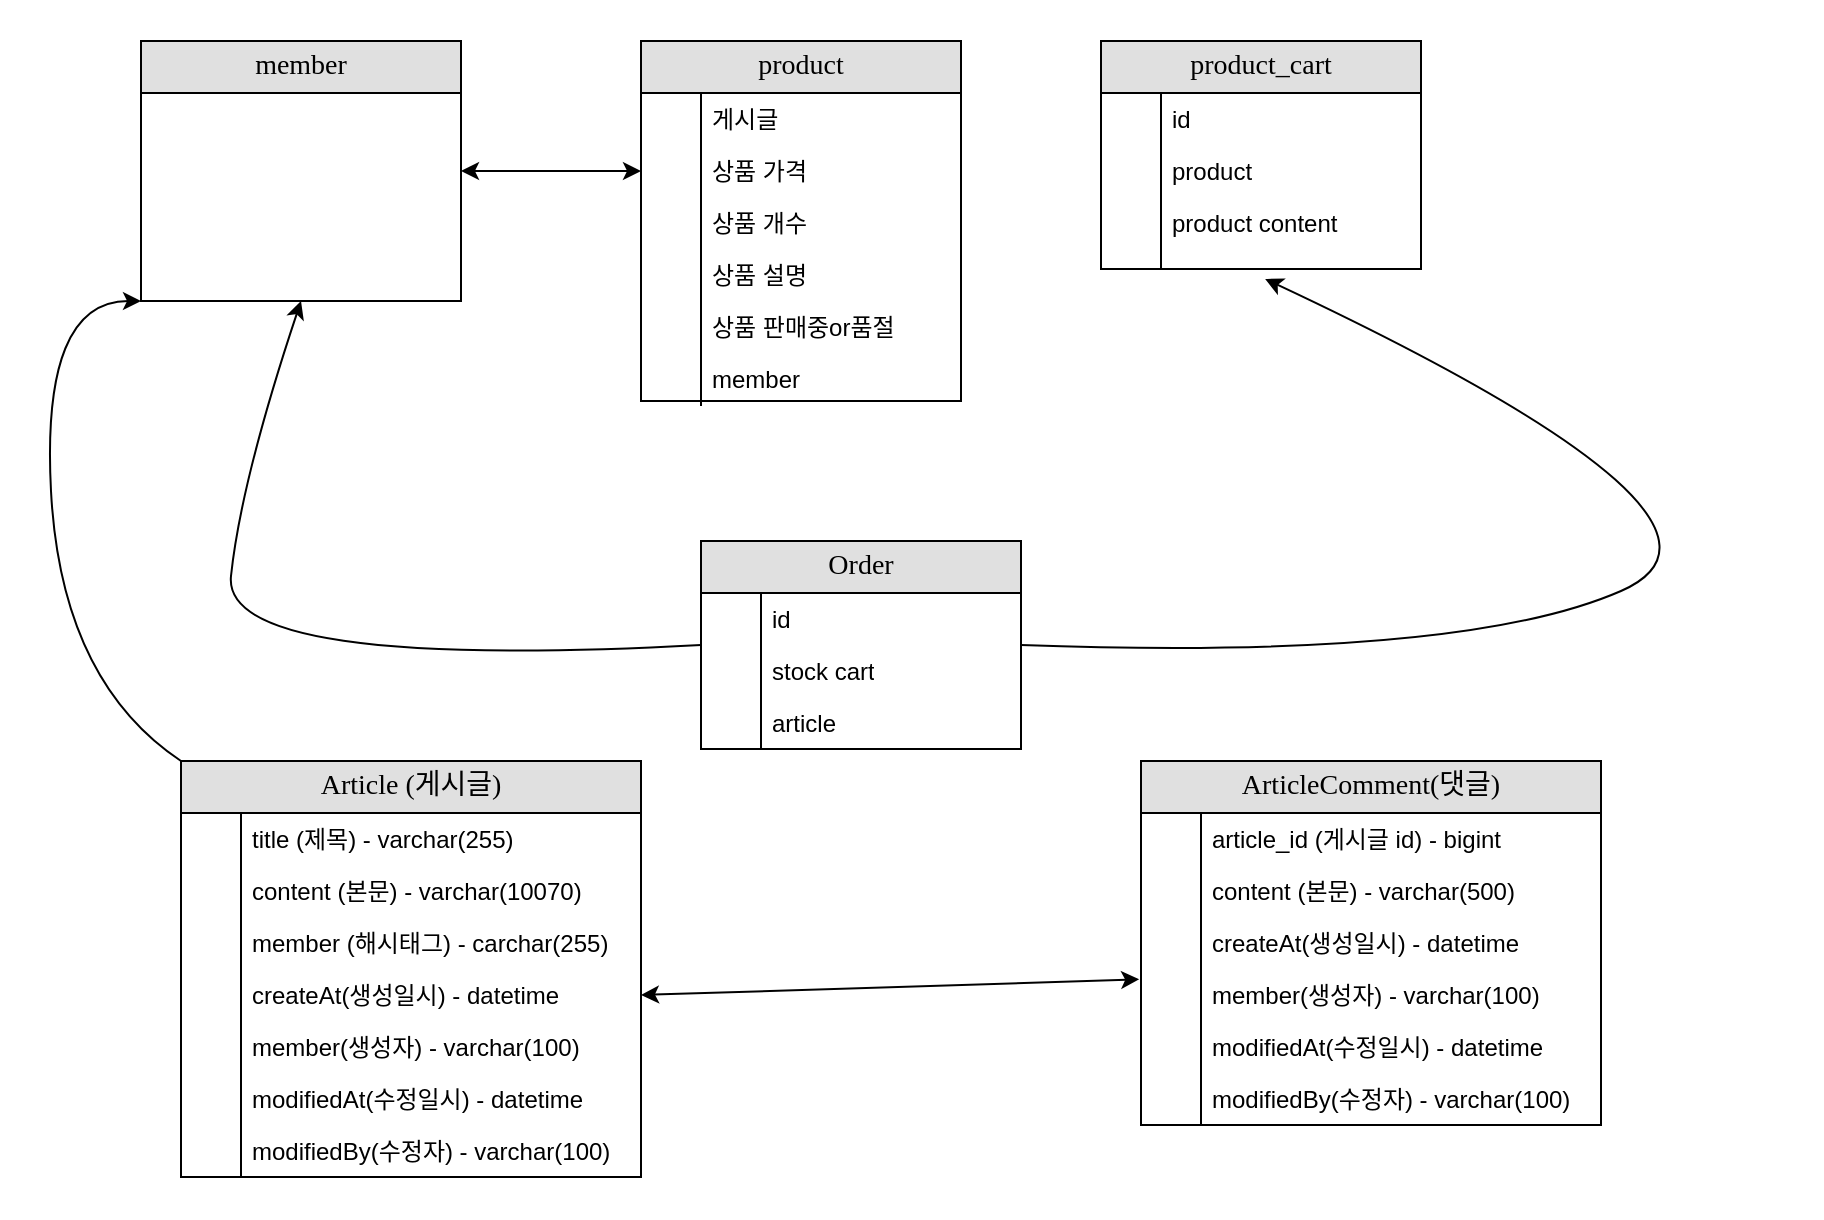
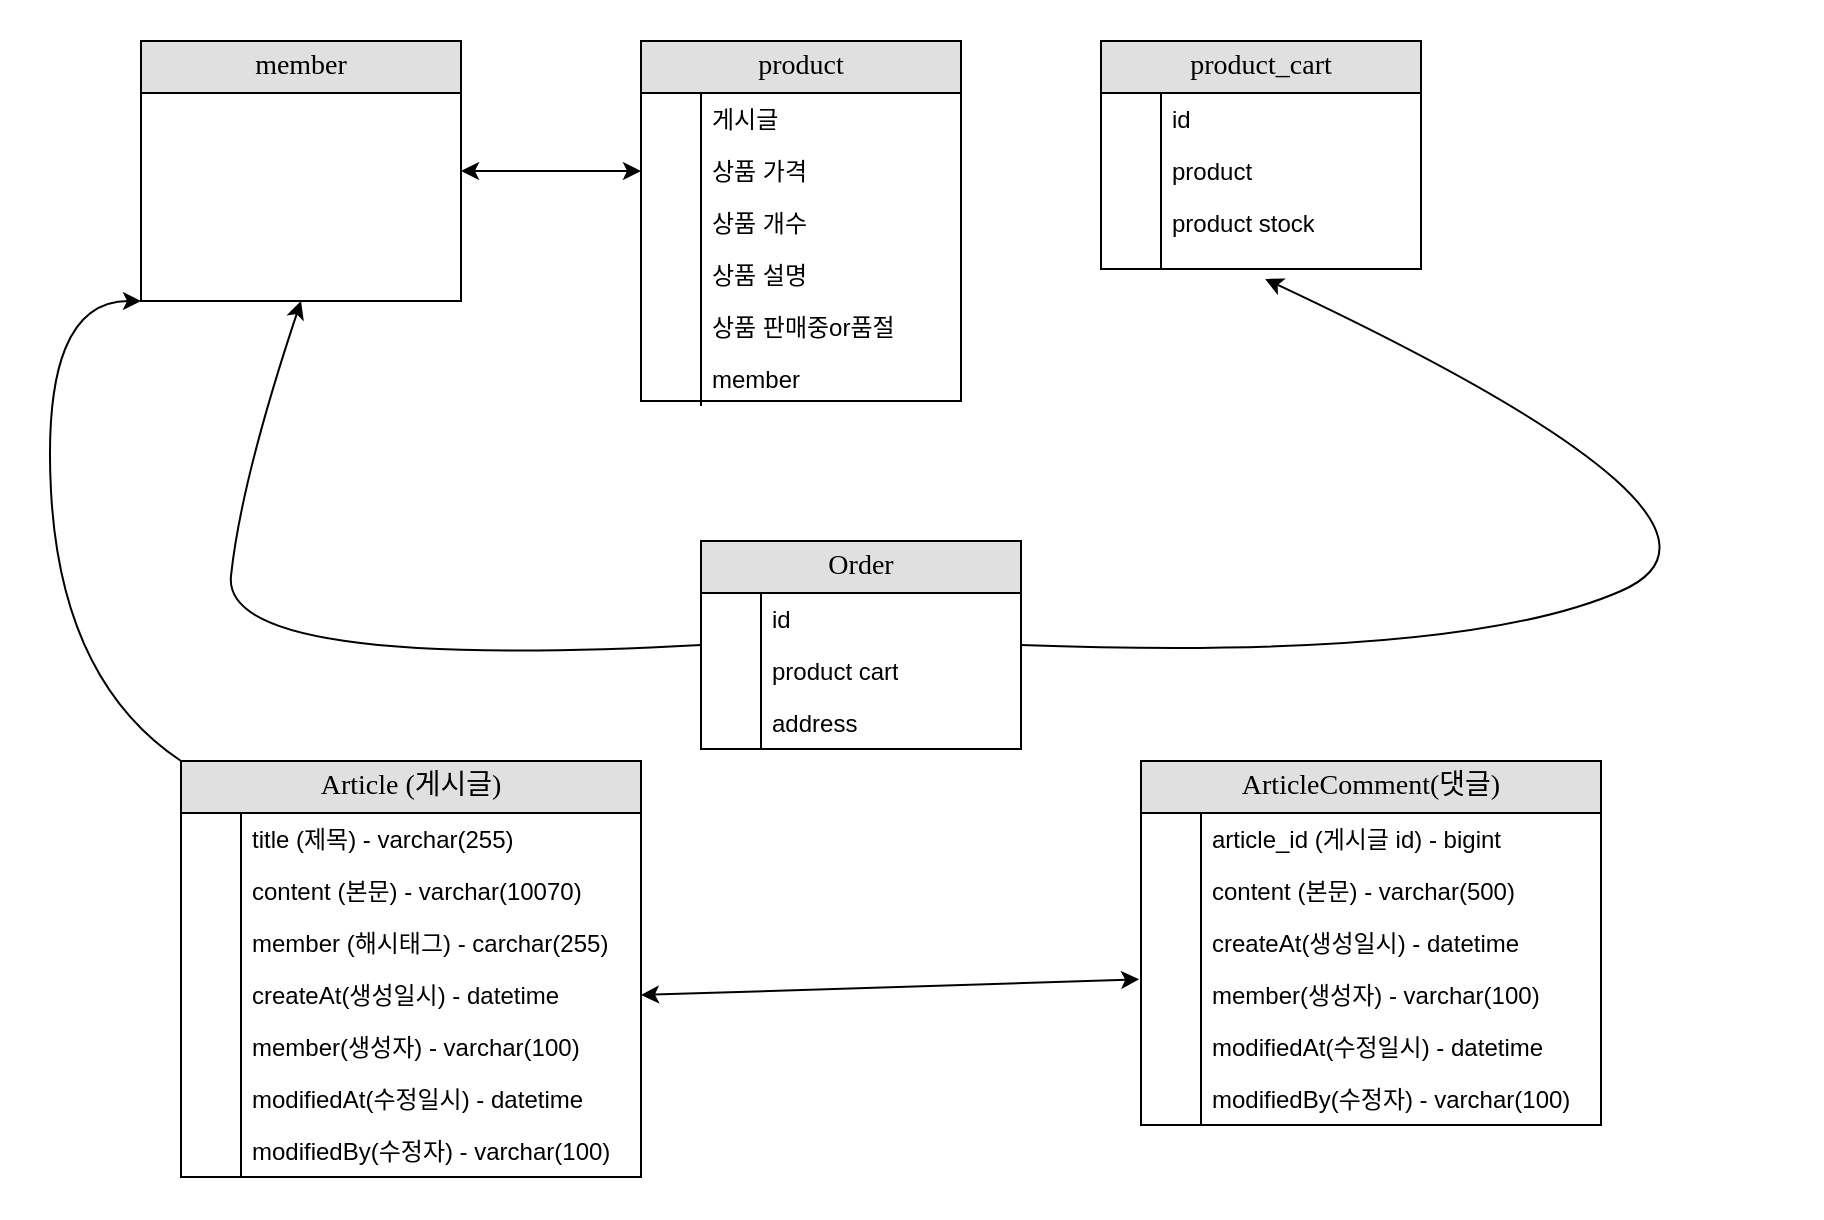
node "product content": label "product content" -> "product stock"
node "stock cart": label "stock cart" -> "product cart"
node "article": label "article" -> "address"
